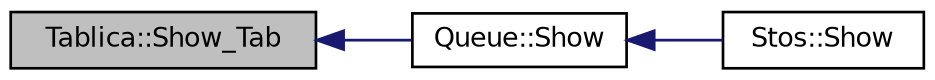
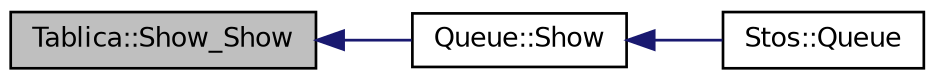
node "Tablica::Show_Tab": label "Tablica::Show_Tab" -> "Tablica::Show_Show"
node "Stos::Show": label "Stos::Show" -> "Stos::Queue"
